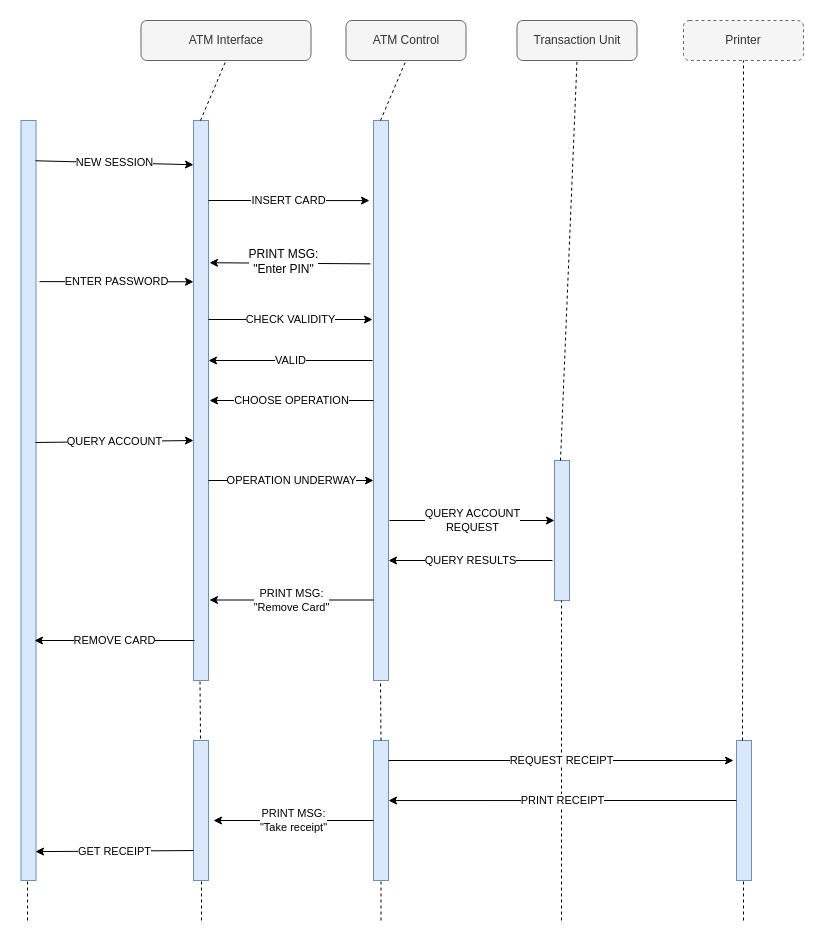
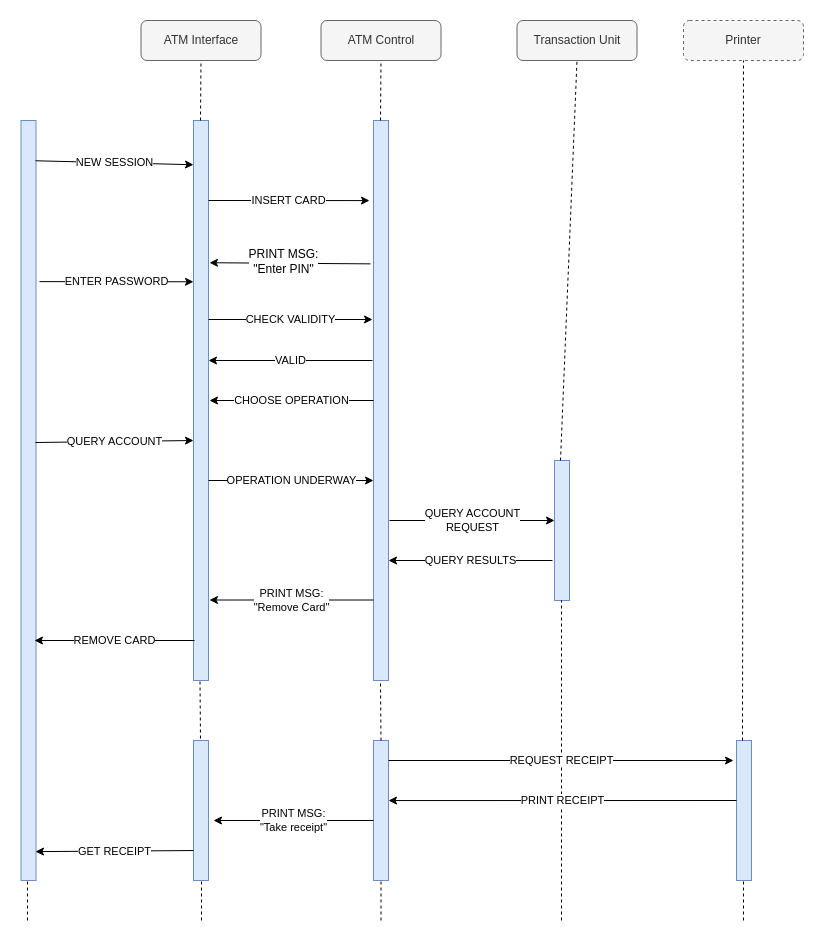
node "ATM Interface": size 170x40 -> 120x40
node "ATM Control": moved (406, 41) -> (381, 41)
